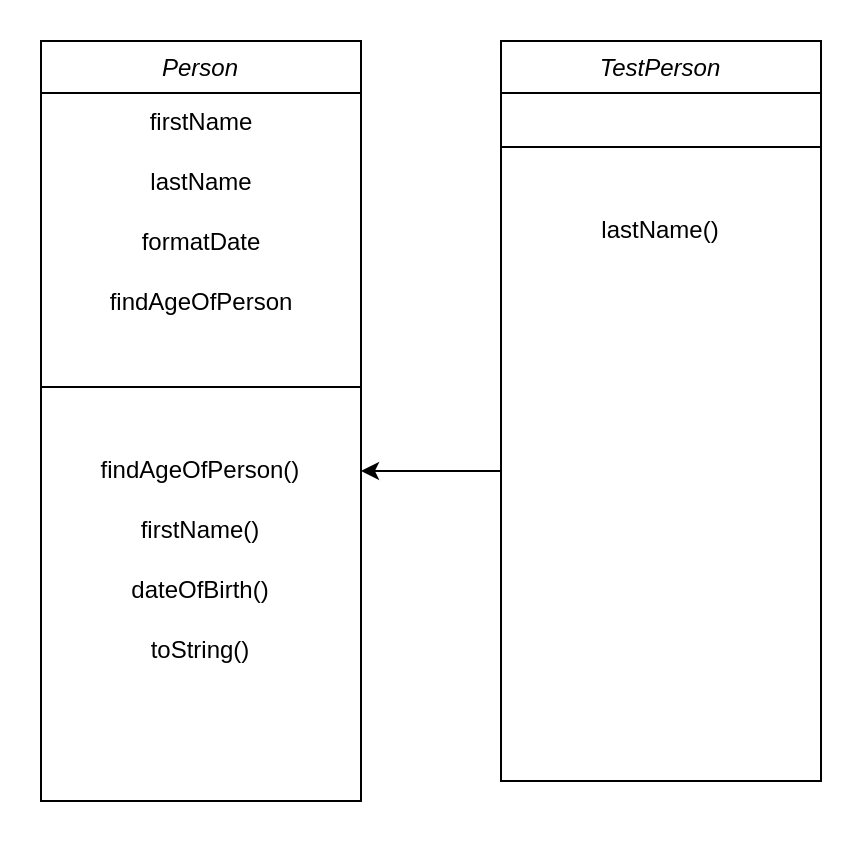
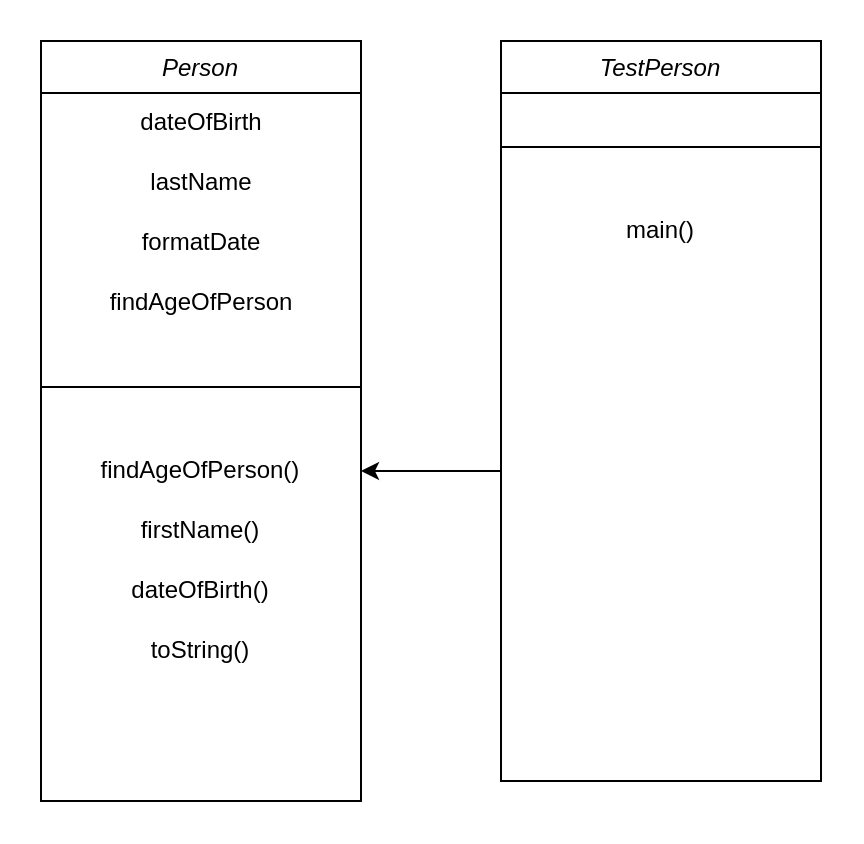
node "firstName": label "firstName" -> "dateOfBirth"
node "lastName()": label "lastName()" -> "main()"
